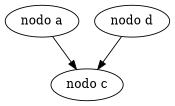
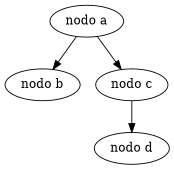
edge "nodo d" -> "nodo c": reversed
node "nodo b": added
